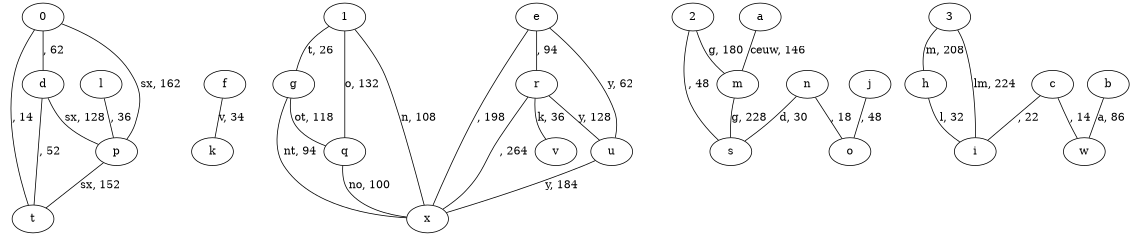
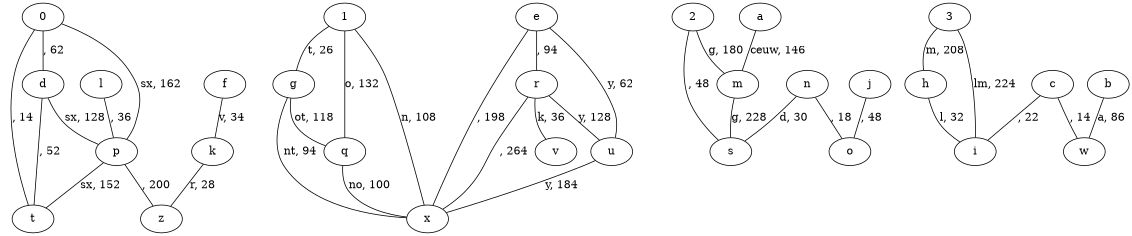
node "z": added
